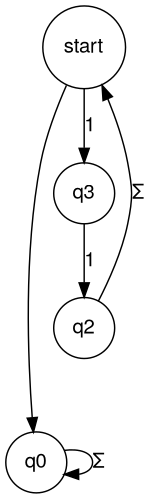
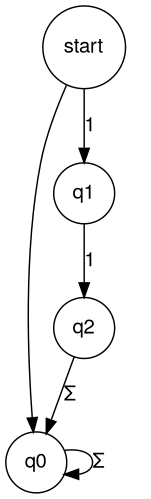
node "q3": label "q3" -> "q1"
edge "start" -- "q2": now "q0" -- "q2"
